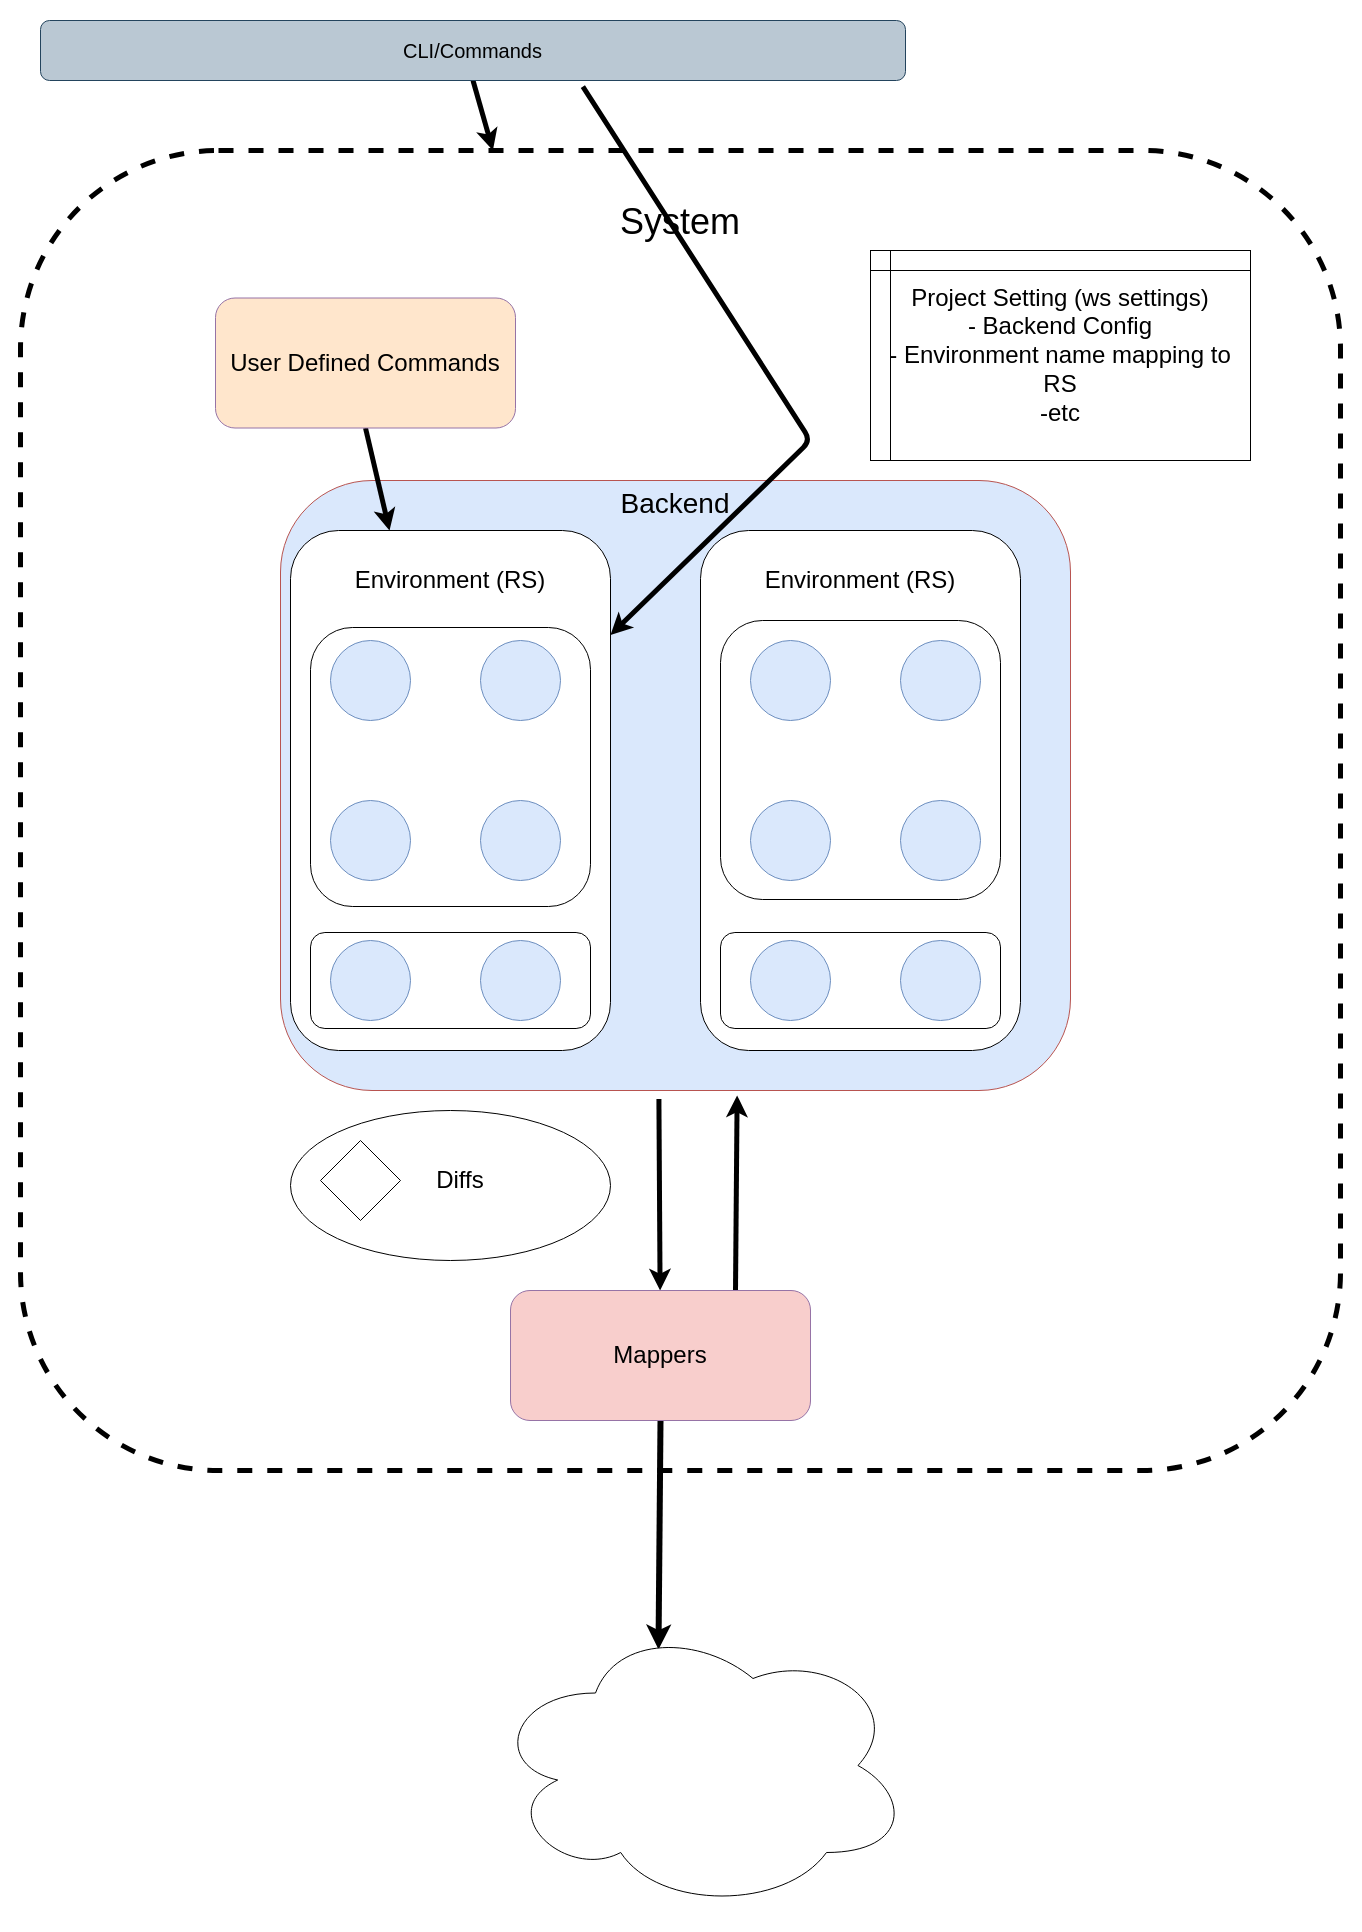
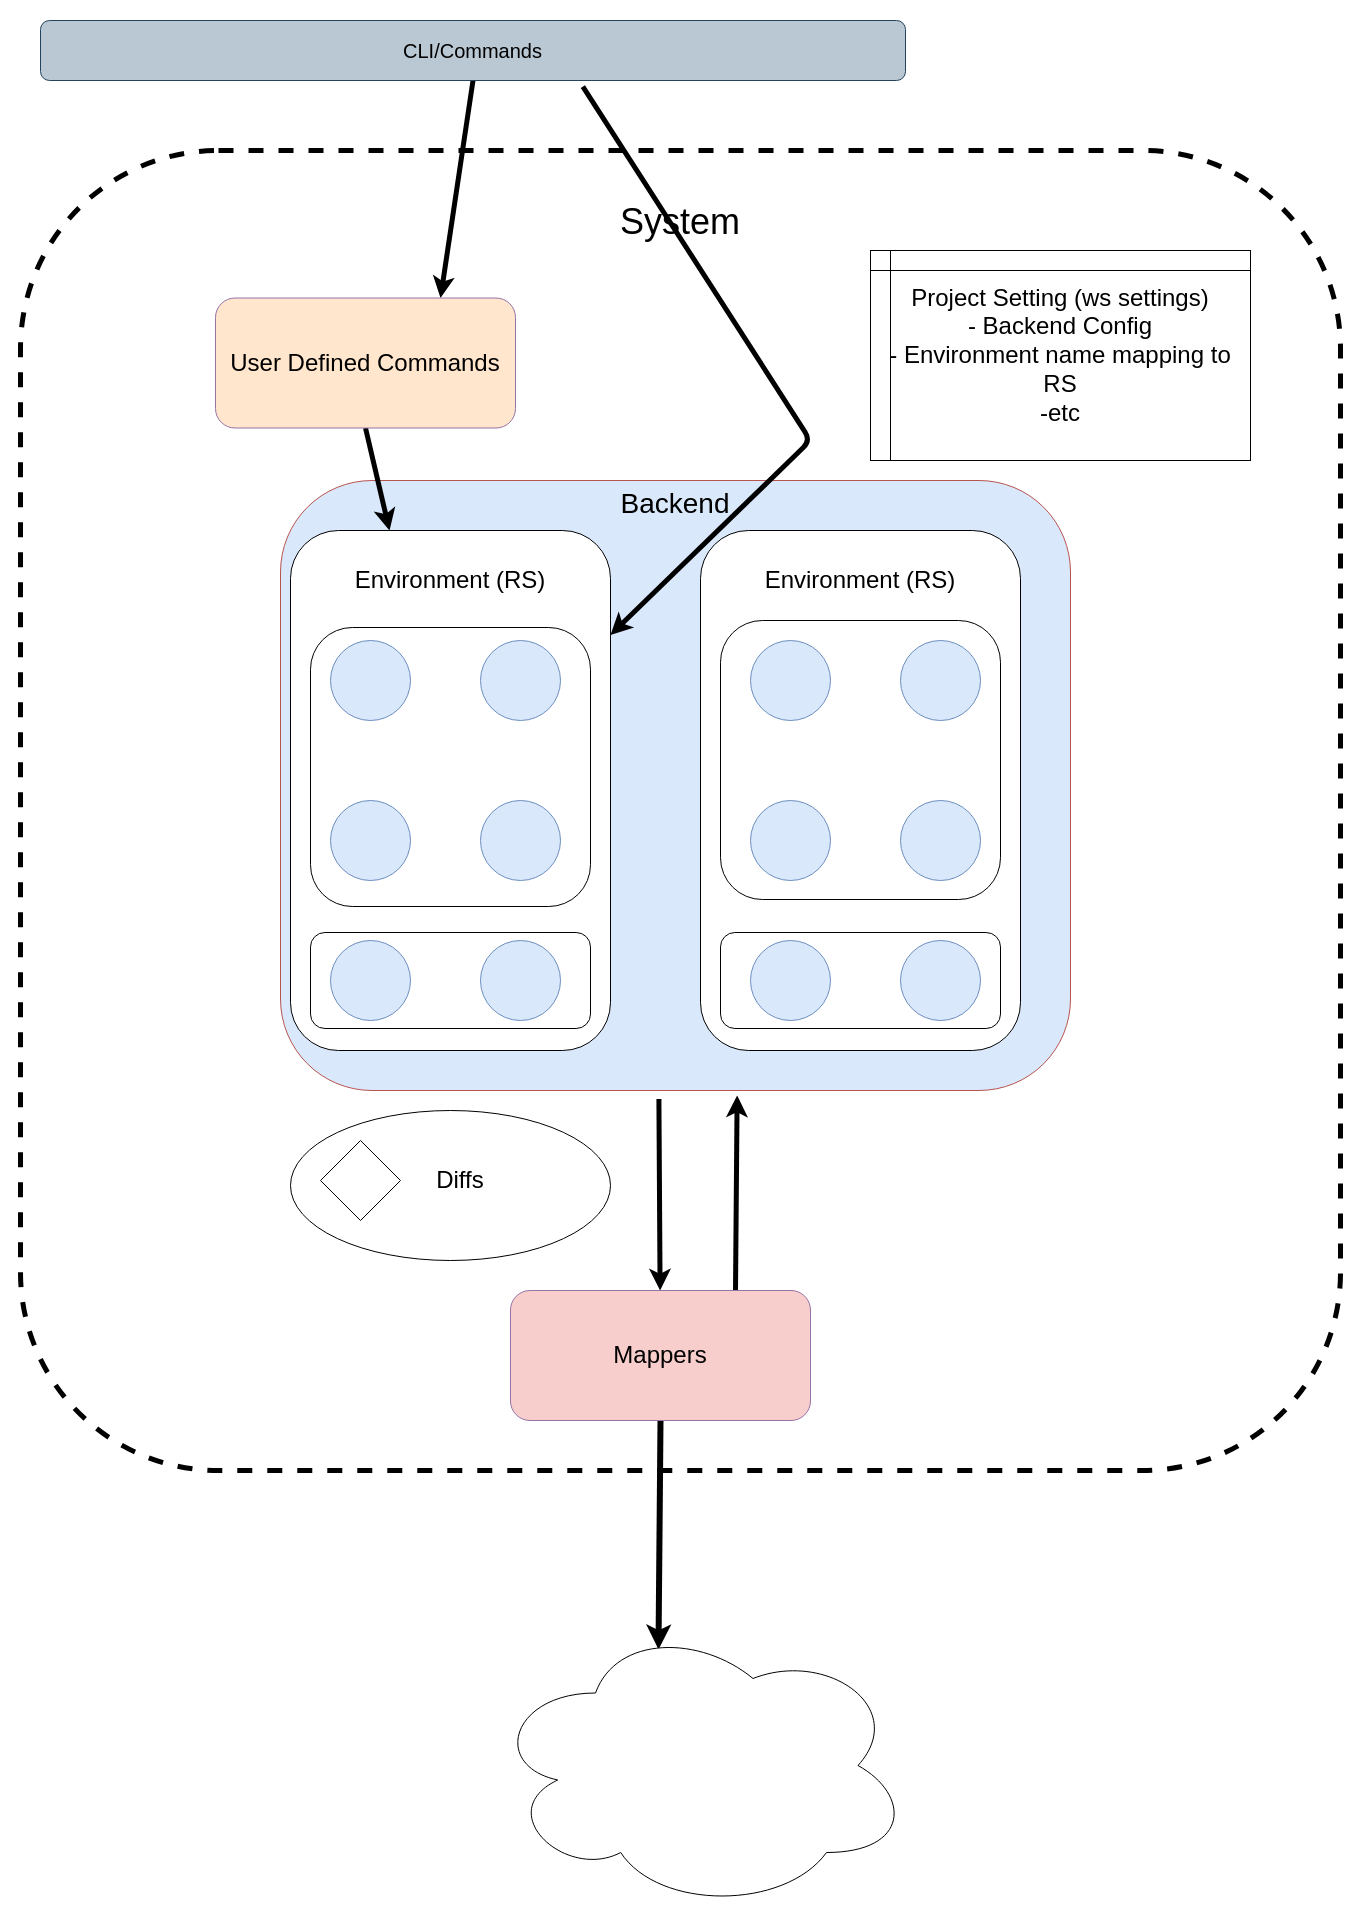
edge "CLI/Commands" -> "System": now "CLI/Commands" -> "User Defined Commands"
